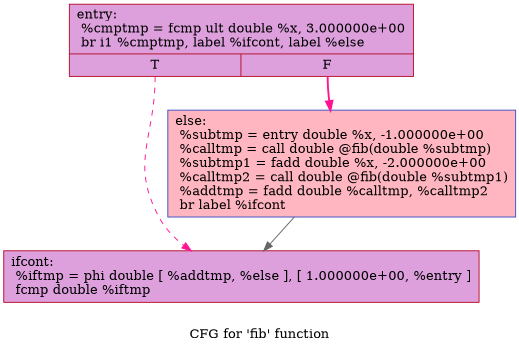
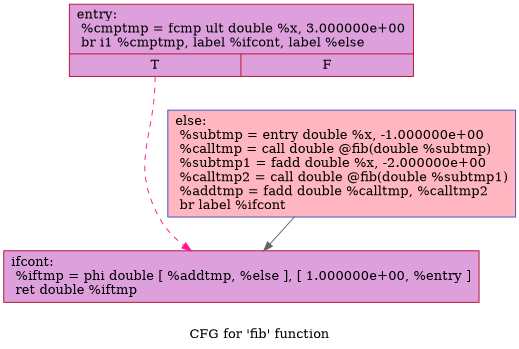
edge "entry:" -> "else:": removed
node "ifcont:": text "fcmp double %iftmp" -> "ret double %iftmp"
